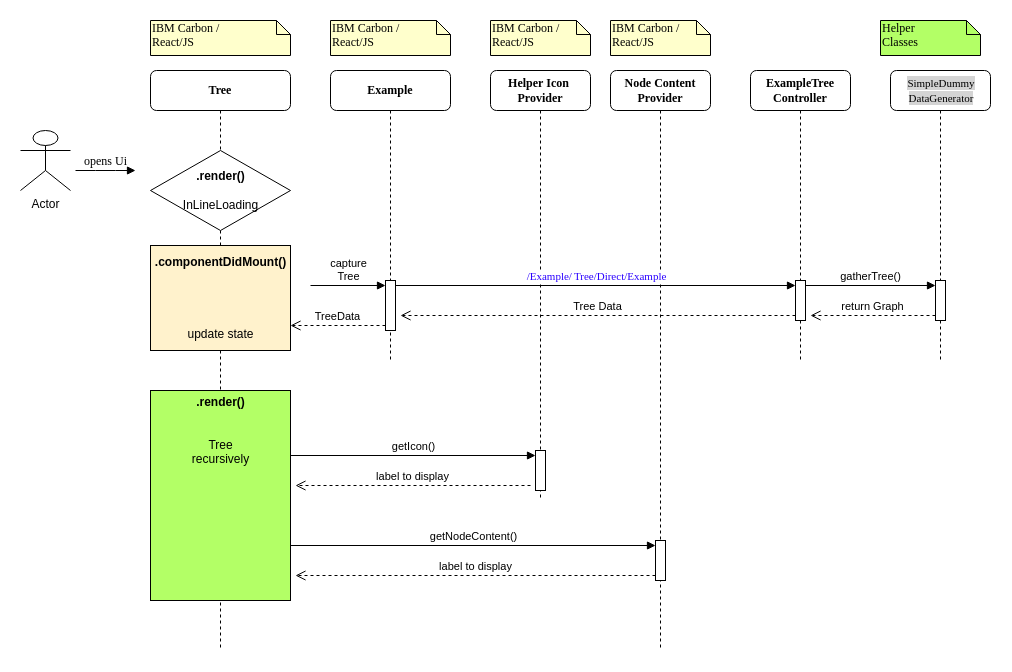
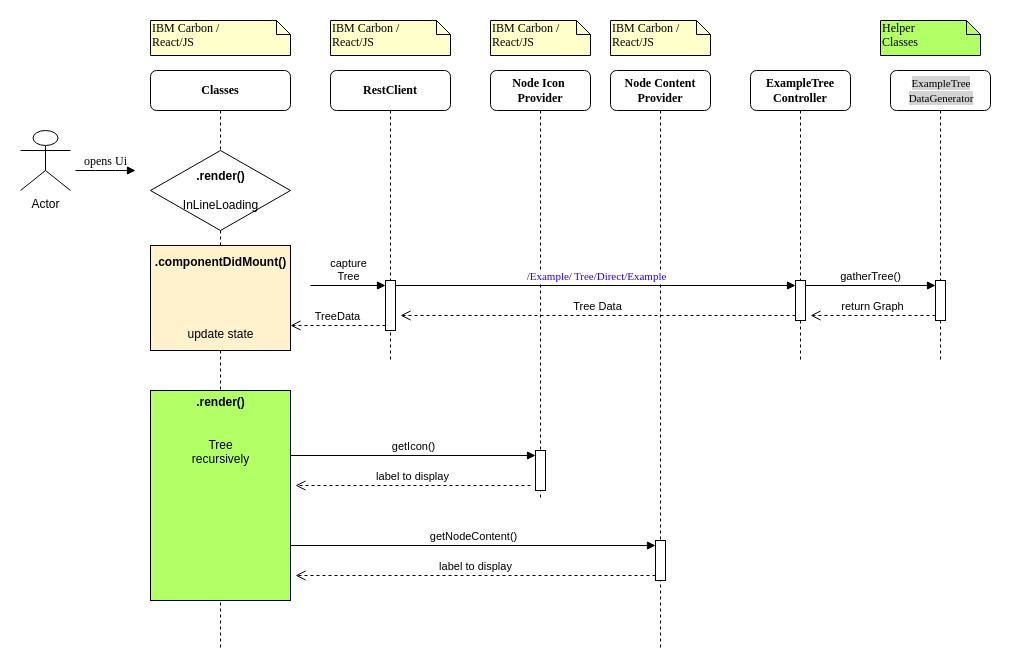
node "Tree": label "Tree" -> "Classes"
node "Example": label "Example" -> "RestClient"
node "Helper Icon Provider": label "Helper Icon Provider" -> "Node Icon Provider"
node "SimpleDummy DataGenerator": label "SimpleDummy DataGenerator" -> "ExampleTree DataGenerator"
